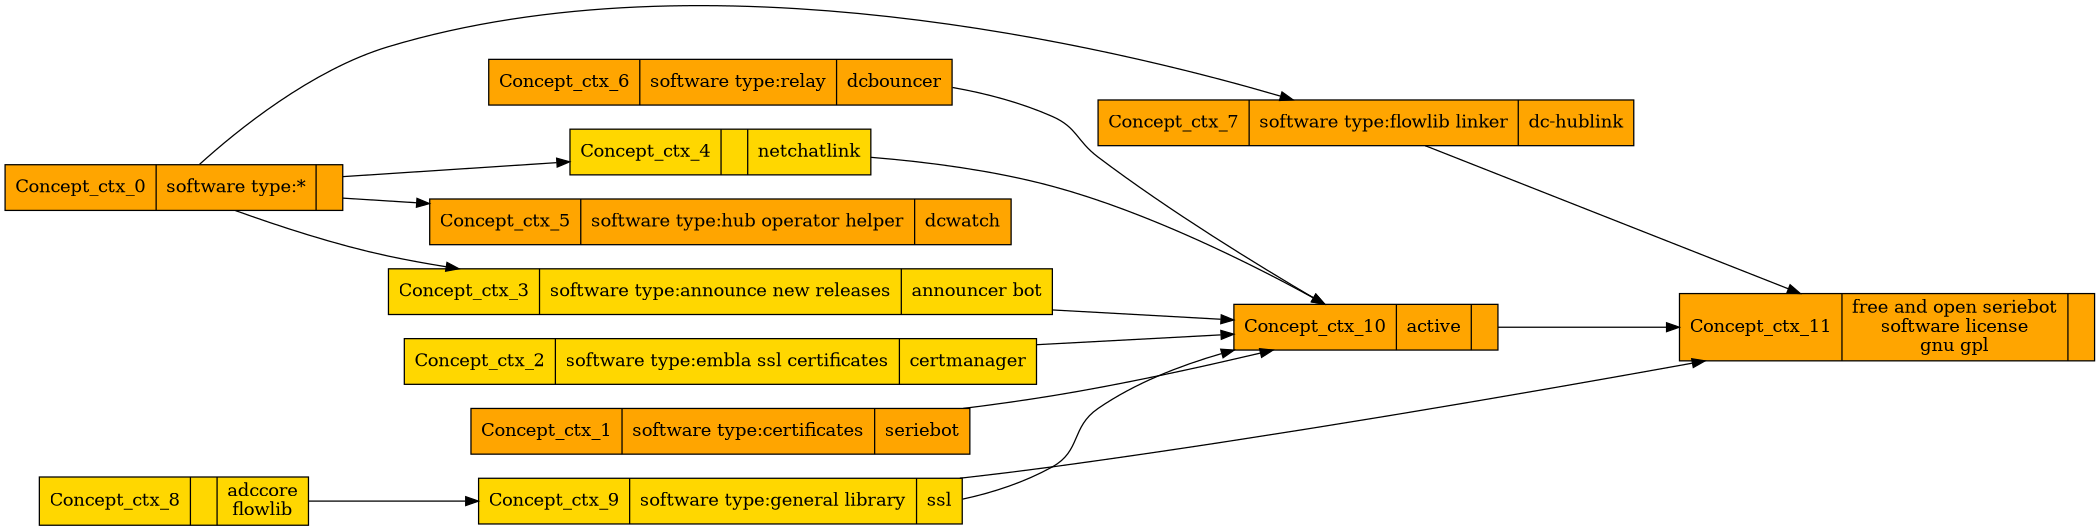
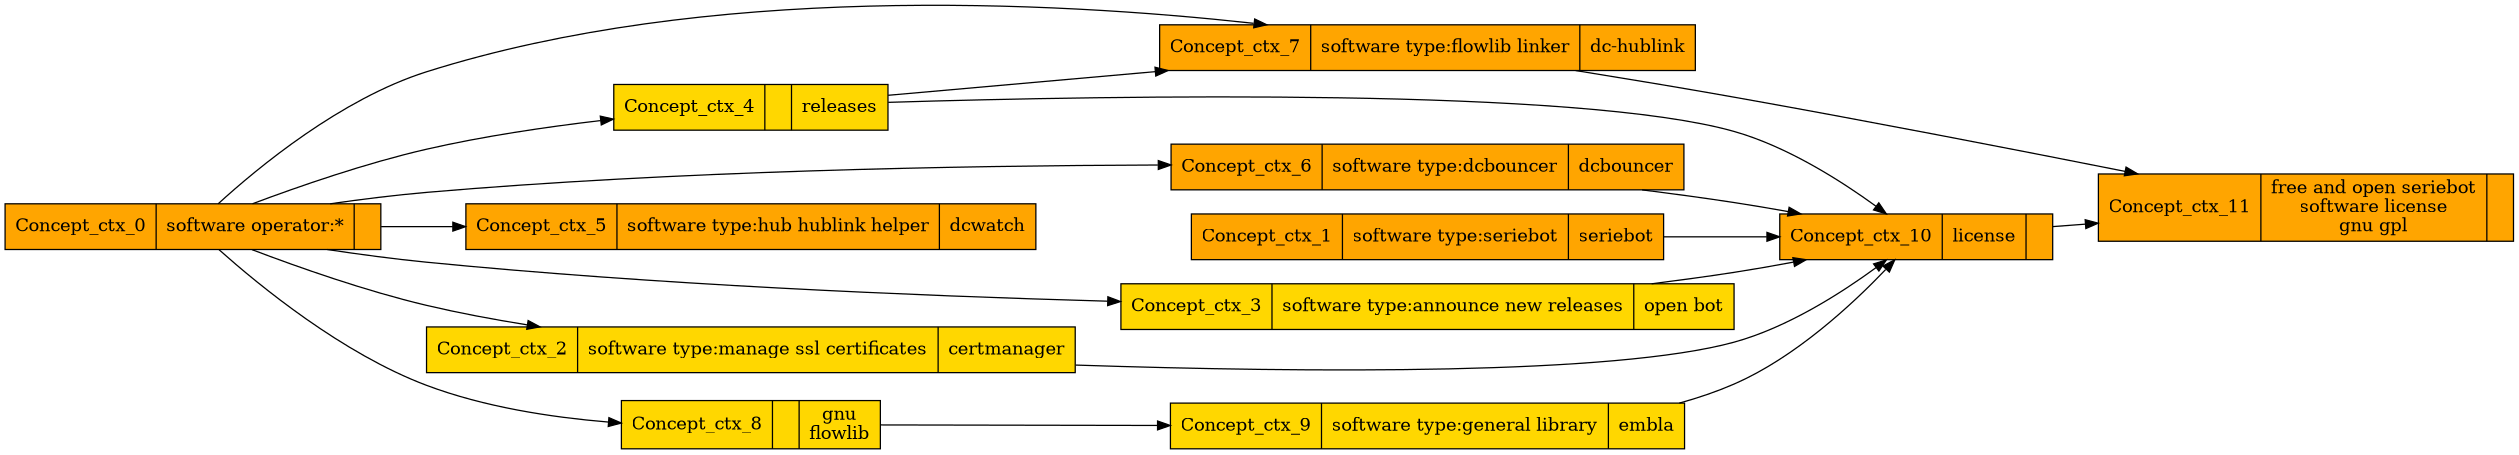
node "Concept_ctx_6": text "software type:relay" -> "software type:dcbouncer"
edge "Concept_ctx_4" -> "Concept_ctx_7": added
node "Concept_ctx_4": text "netchatlink" -> "releases"
edge "Concept_ctx_0" -> "Concept_ctx_6": added
node "Concept_ctx_0": text "software type:*" -> "software operator:*"
node "Concept_ctx_5": text "software type:hub operator helper" -> "software type:hub hublink helper"
node "Concept_ctx_3": text "announcer bot" -> "open bot"
edge "Concept_ctx_0" -> "Concept_ctx_2": added
node "Concept_ctx_10": text "active" -> "license"
node "Concept_ctx_2": text "software type:embla ssl certificates" -> "software type:manage ssl certificates"
edge "Concept_ctx_0" -> "Concept_ctx_8": added
edge "Concept_ctx_9" -> "Concept_ctx_11": removed
node "Concept_ctx_1": text "software type:certificates" -> "software type:seriebot"
node "Concept_ctx_8": text "adccore" -> "gnu"
node "Concept_ctx_9": text "ssl" -> "embla"
